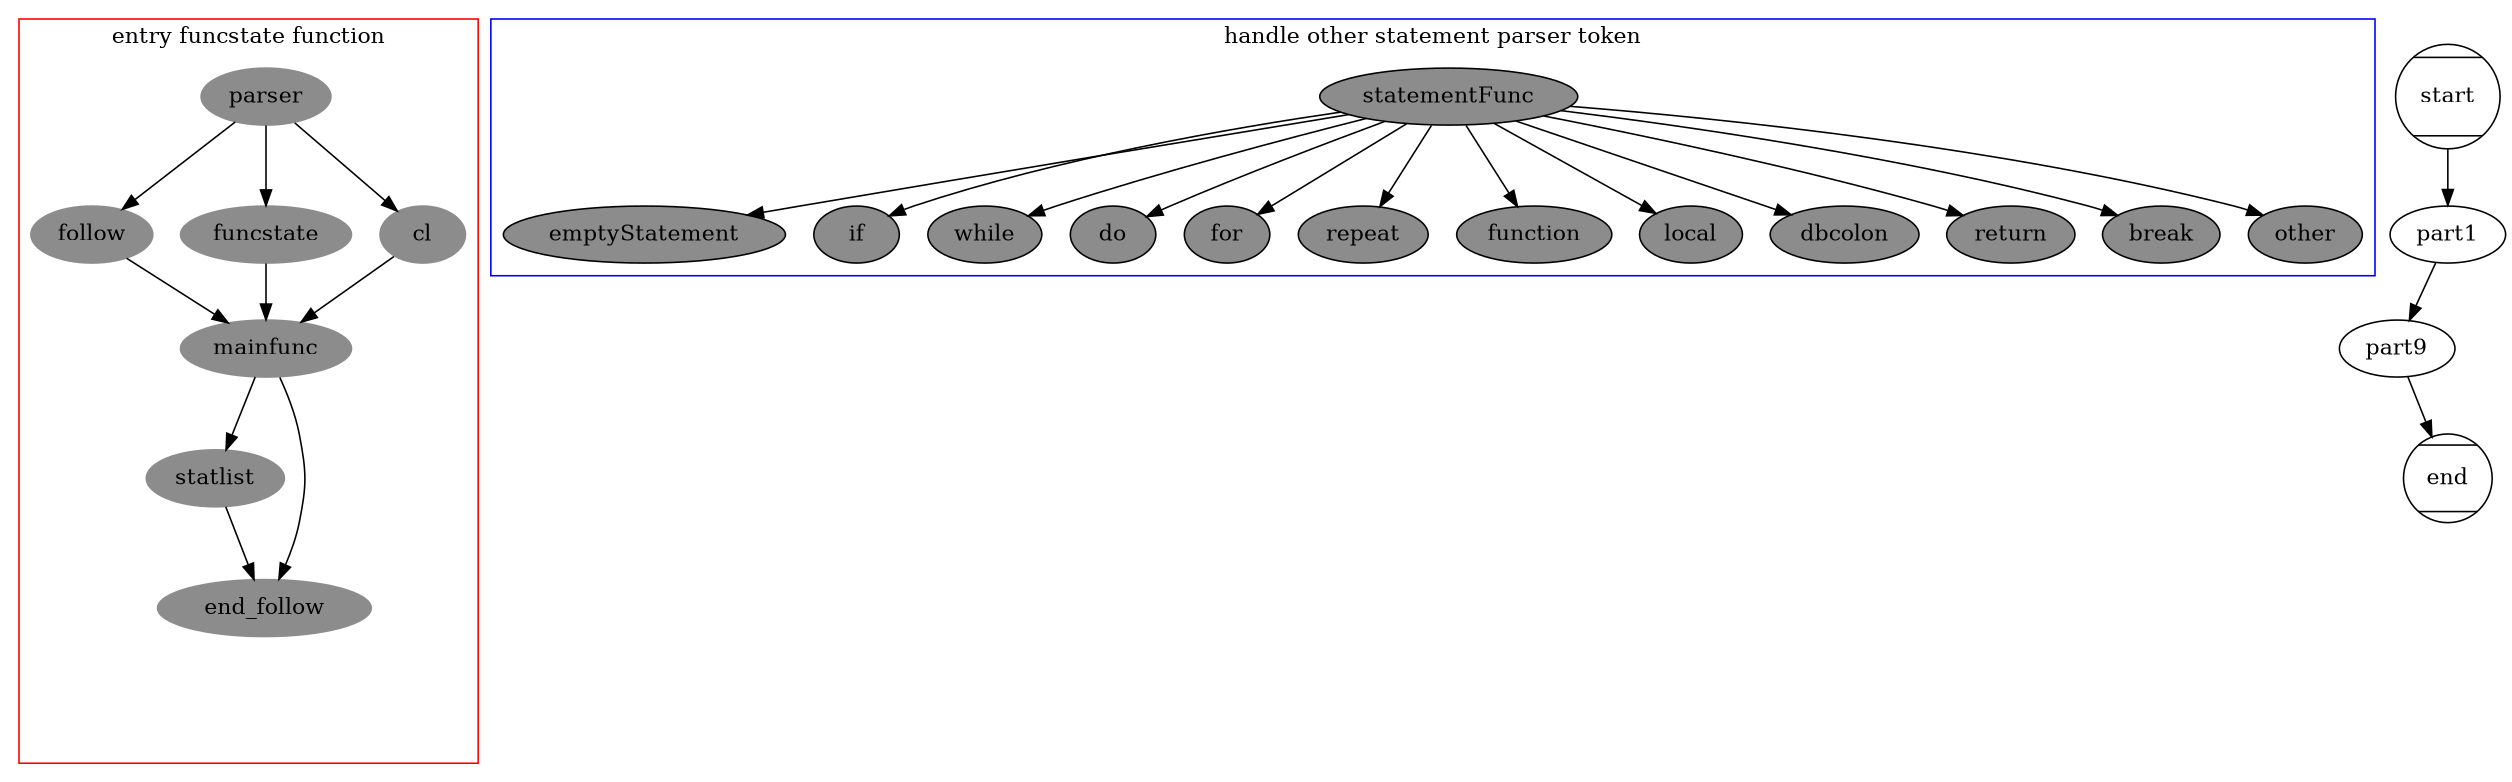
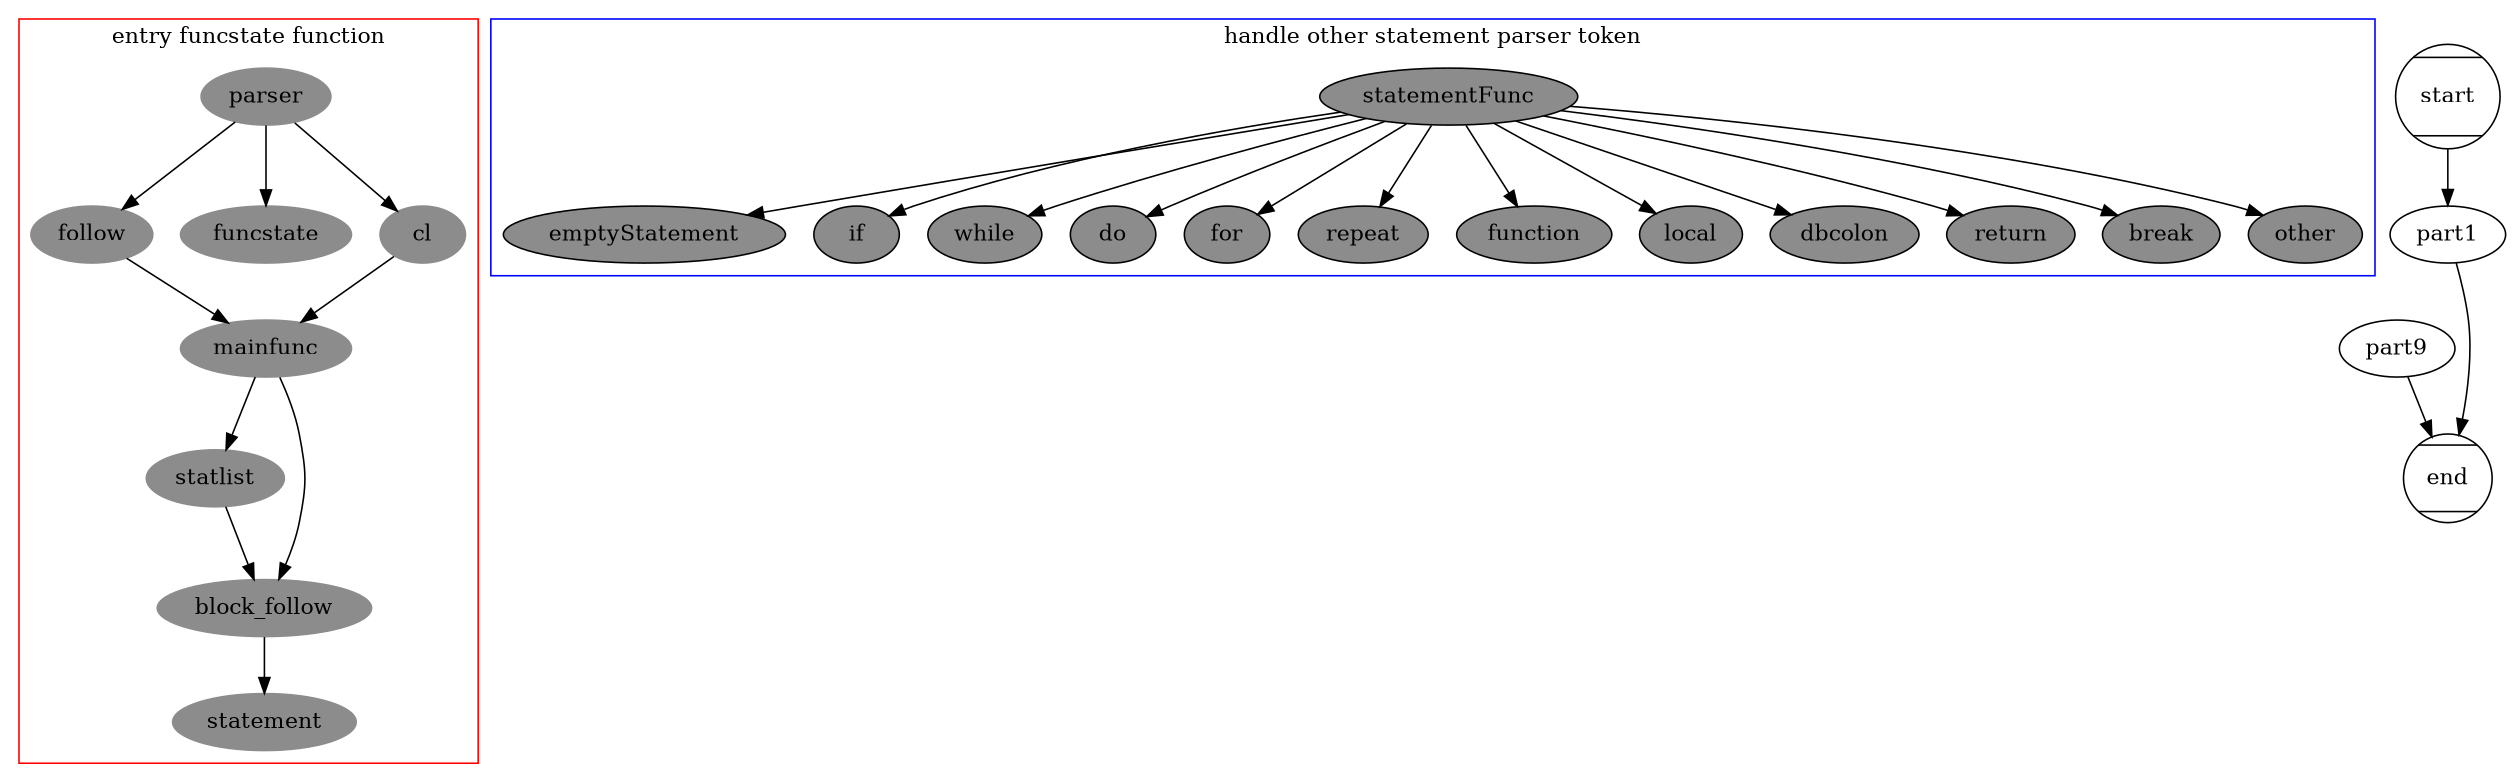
edge "funcstate" -> "mainfunc": removed
edge "part1" -> "part9": now "part1" -> "end"
node "end_follow": label "end_follow" -> "block_follow"
node "statement": added
